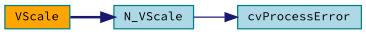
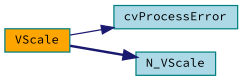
edge "N_VScale" -> "cvProcessError": now "VScale" -> "cvProcessError"
